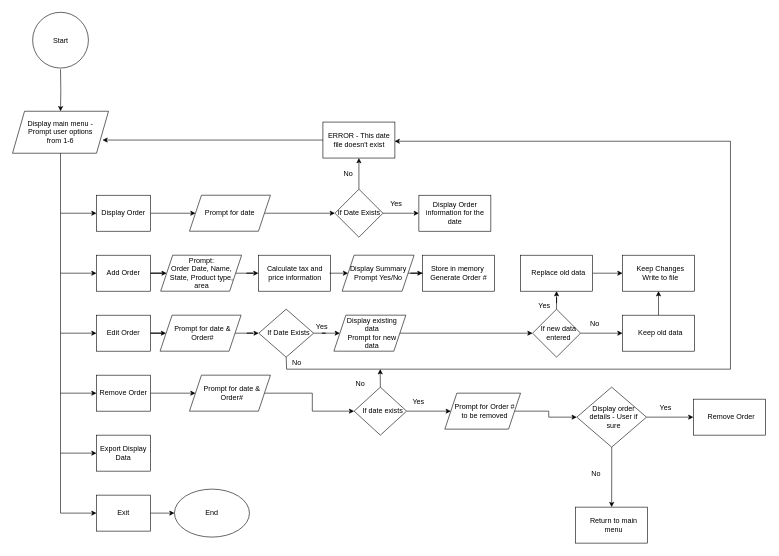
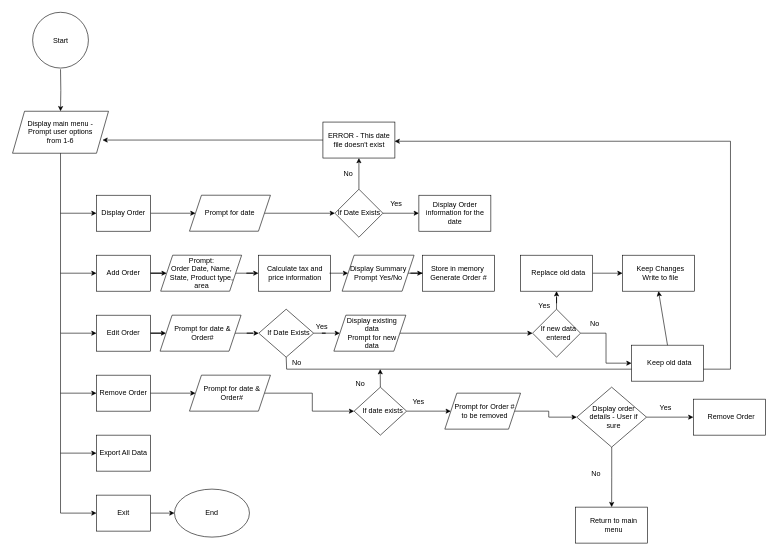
node "Keep old data": moved (659, 333) -> (668, 363)
node "Export Display Data": label "Export Display Data" -> "Export All Data"
